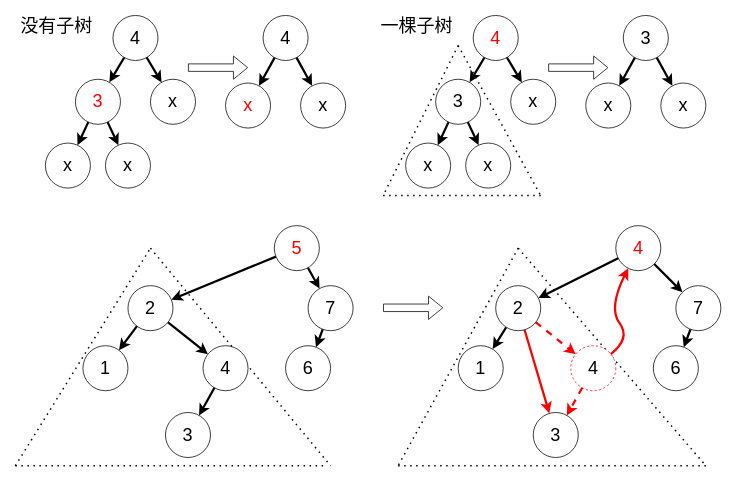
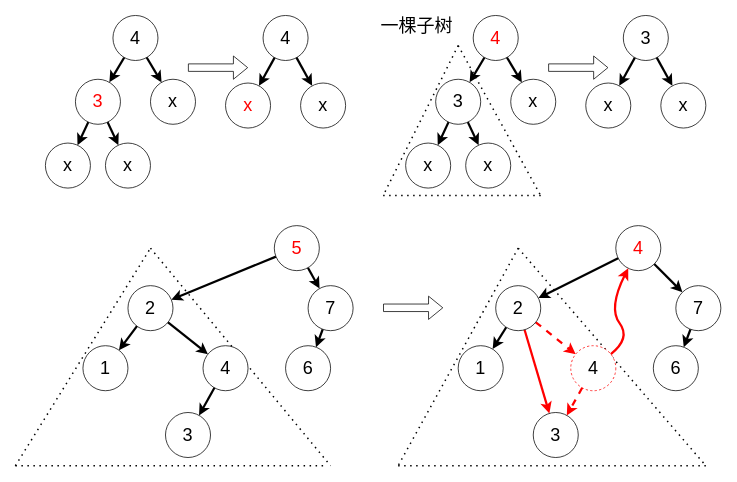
node "没有子树": removed
